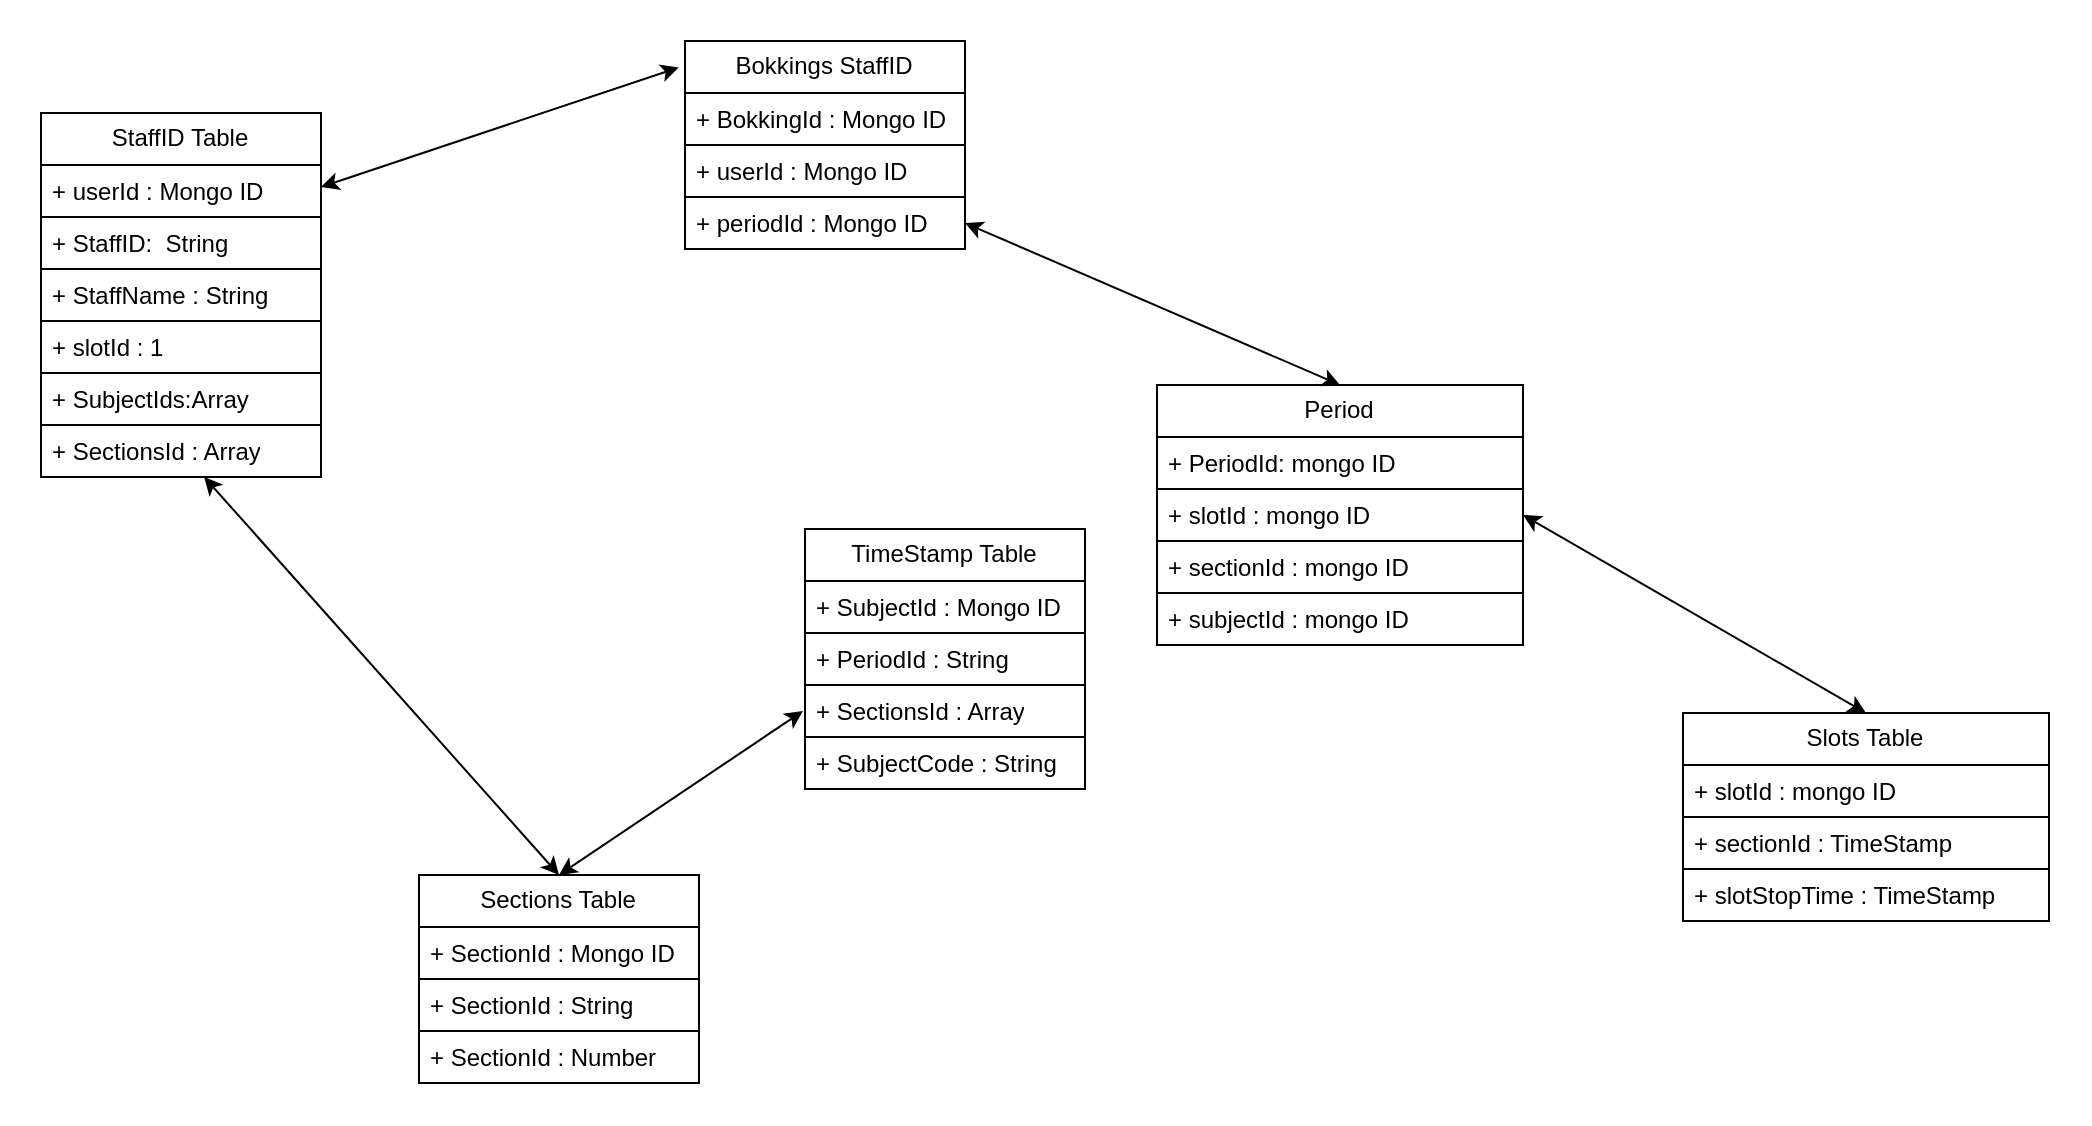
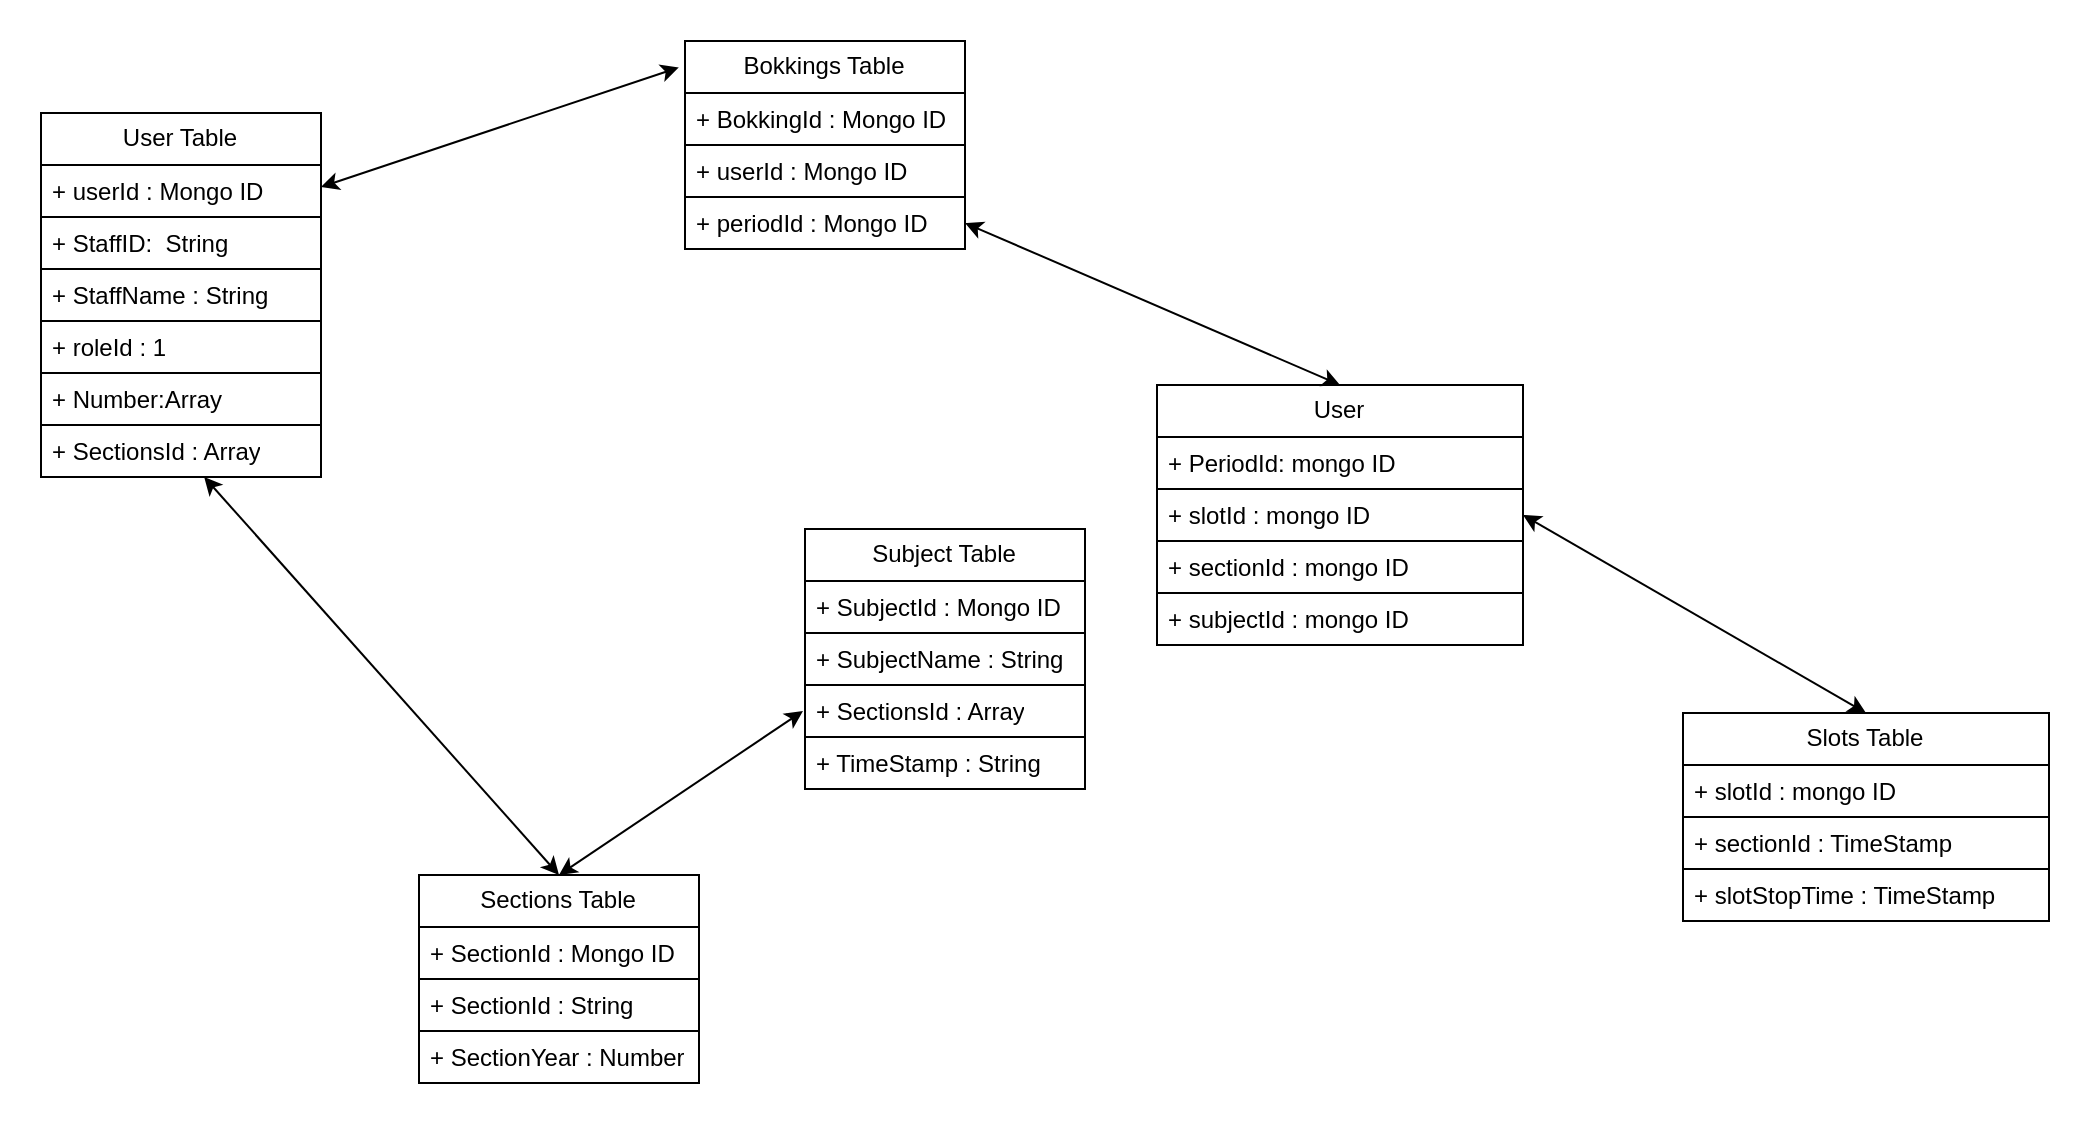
node "Bokkings StaffID": label "Bokkings StaffID" -> "Bokkings Table"
node "StaffID Table": label "StaffID Table" -> "User Table"
node "+ slotId : 1": label "+ slotId : 1" -> "+ roleId : 1"
node "+ SubjectIds:Array": label "+ SubjectIds:Array" -> "+ Number:Array"
node "Period": label "Period" -> "User"
node "TimeStamp Table": label "TimeStamp Table" -> "Subject Table"
node "+ PeriodId : String": label "+ PeriodId : String" -> "+ SubjectName : String"
node "+ SubjectCode : String": label "+ SubjectCode : String" -> "+ TimeStamp : String"
node "+ SectionId : Number": label "+ SectionId : Number" -> "+ SectionYear : Number"
